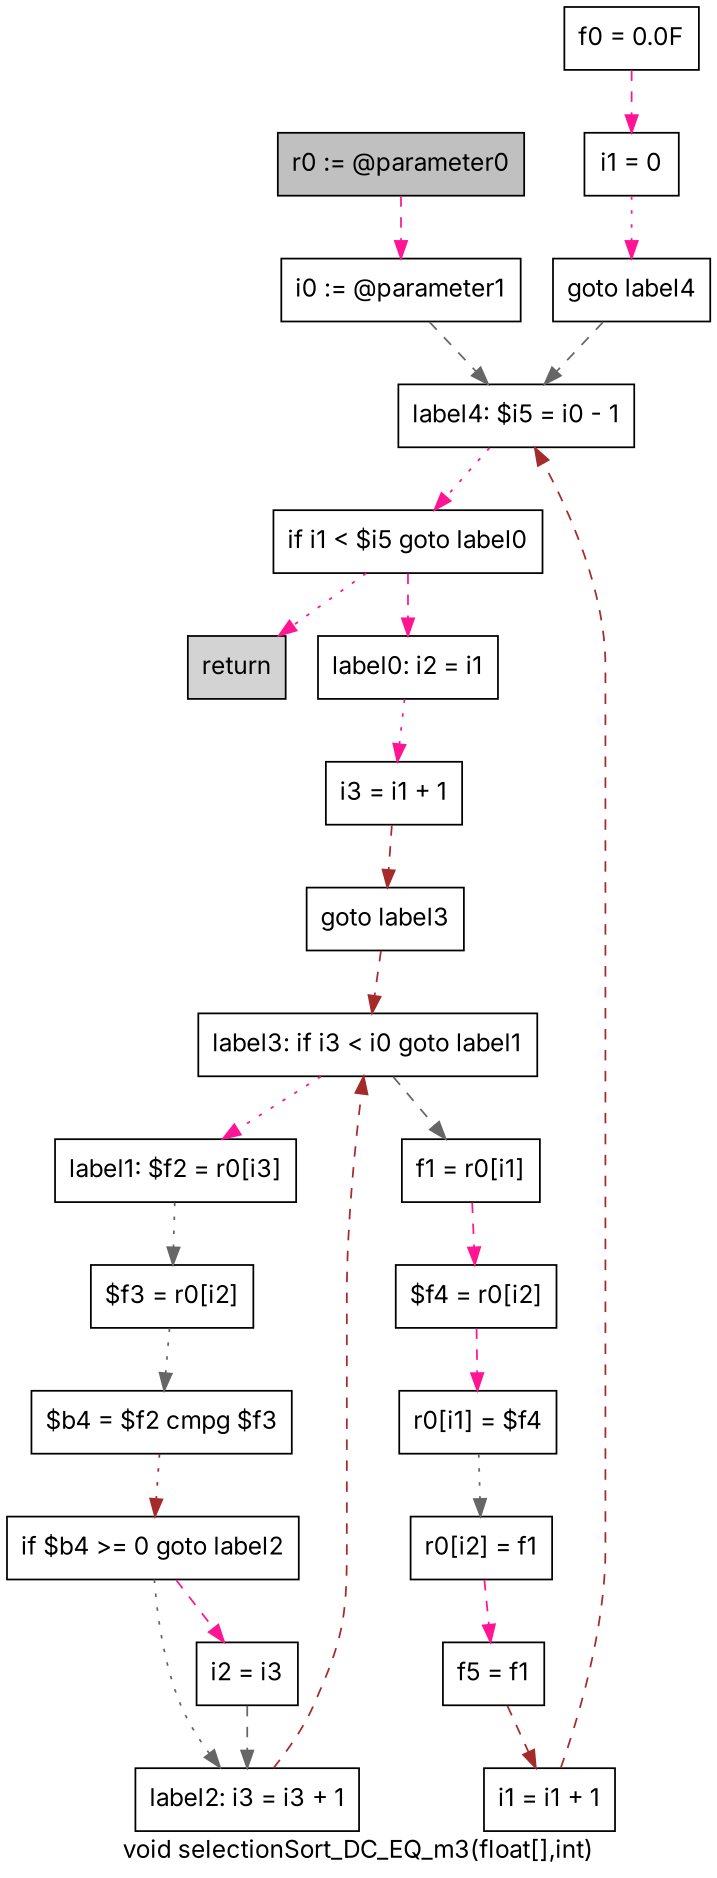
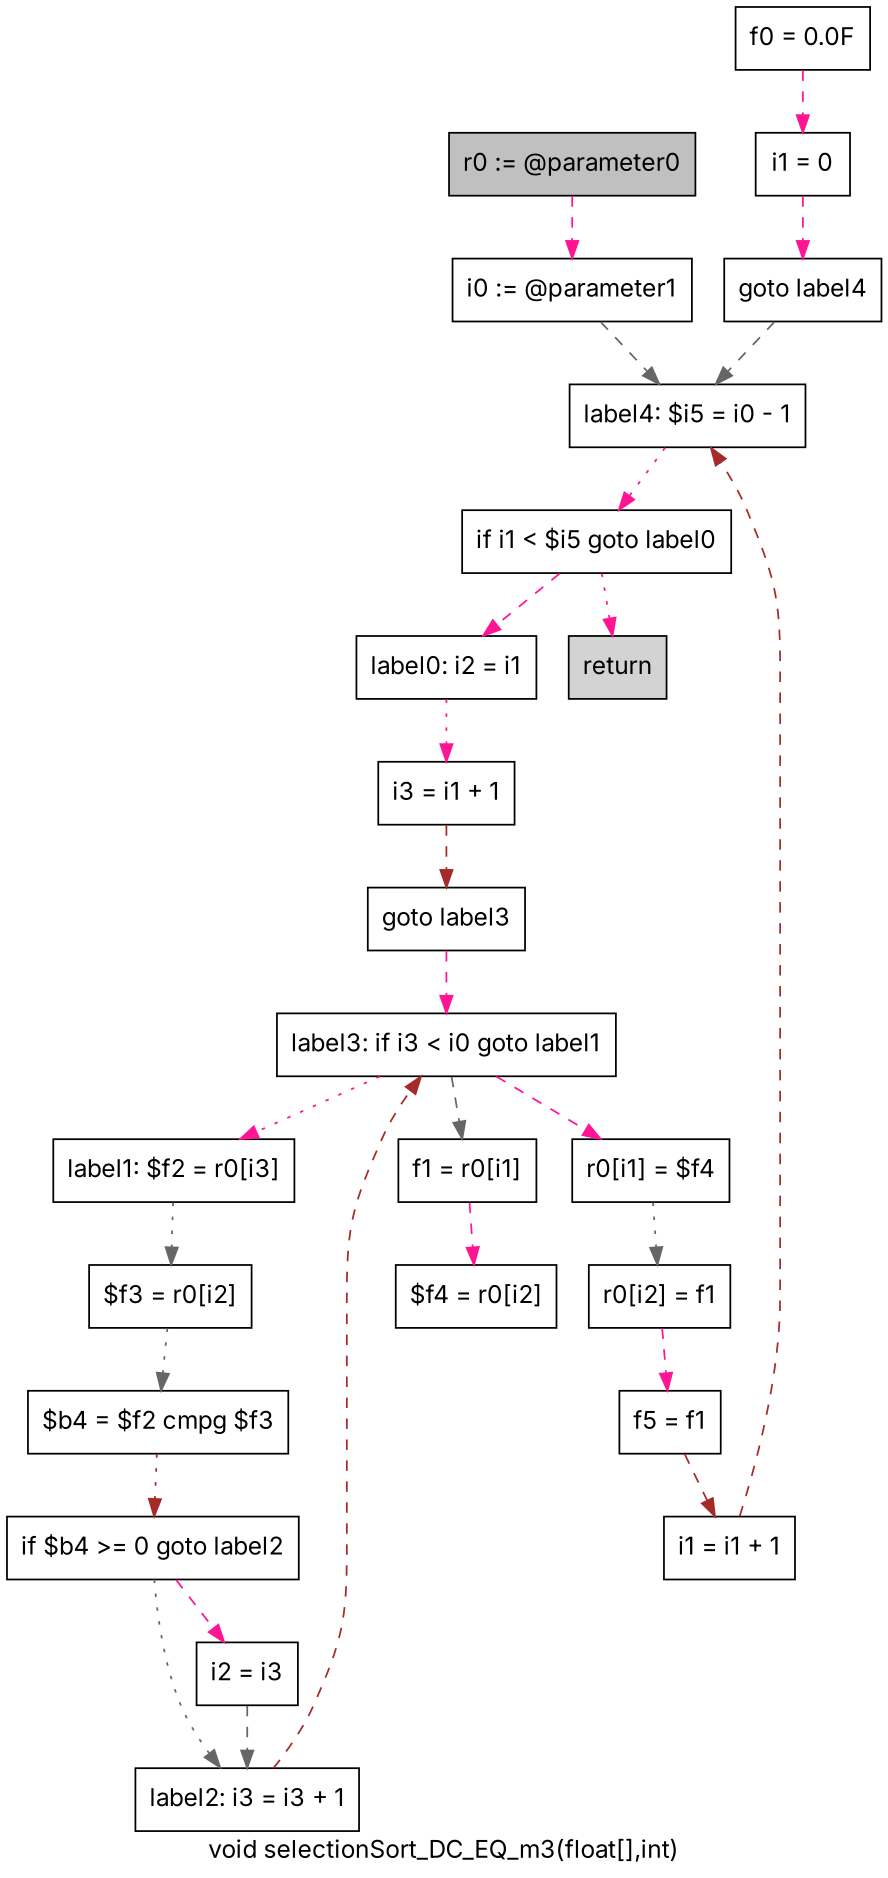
edge "i1 = 0" -> "goto label4": style dotted -> dashed
edge "goto label3" -> "label3: if i3 < i0 goto label1": color brown -> deeppink
edge "$f4 = r0[i2]" -> "r0[i1] = $f4": now "label3: if i3 < i0 goto label1" -> "r0[i1] = $f4"
